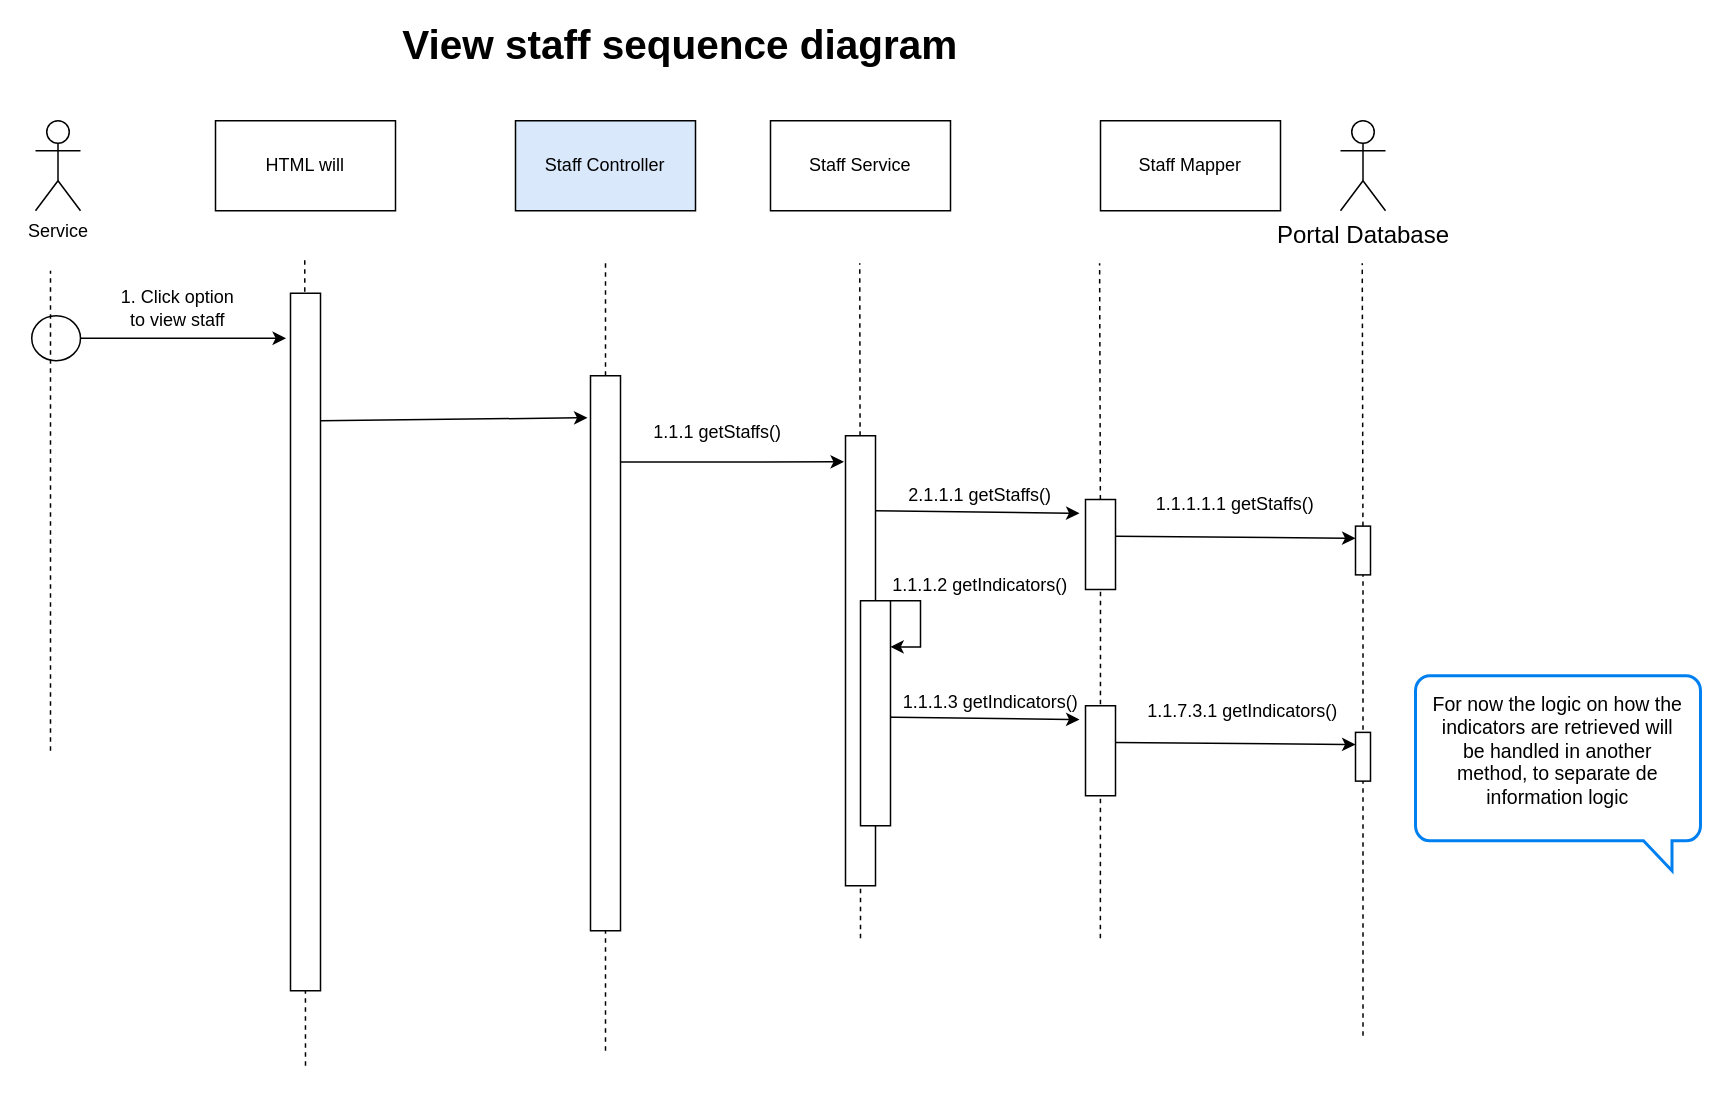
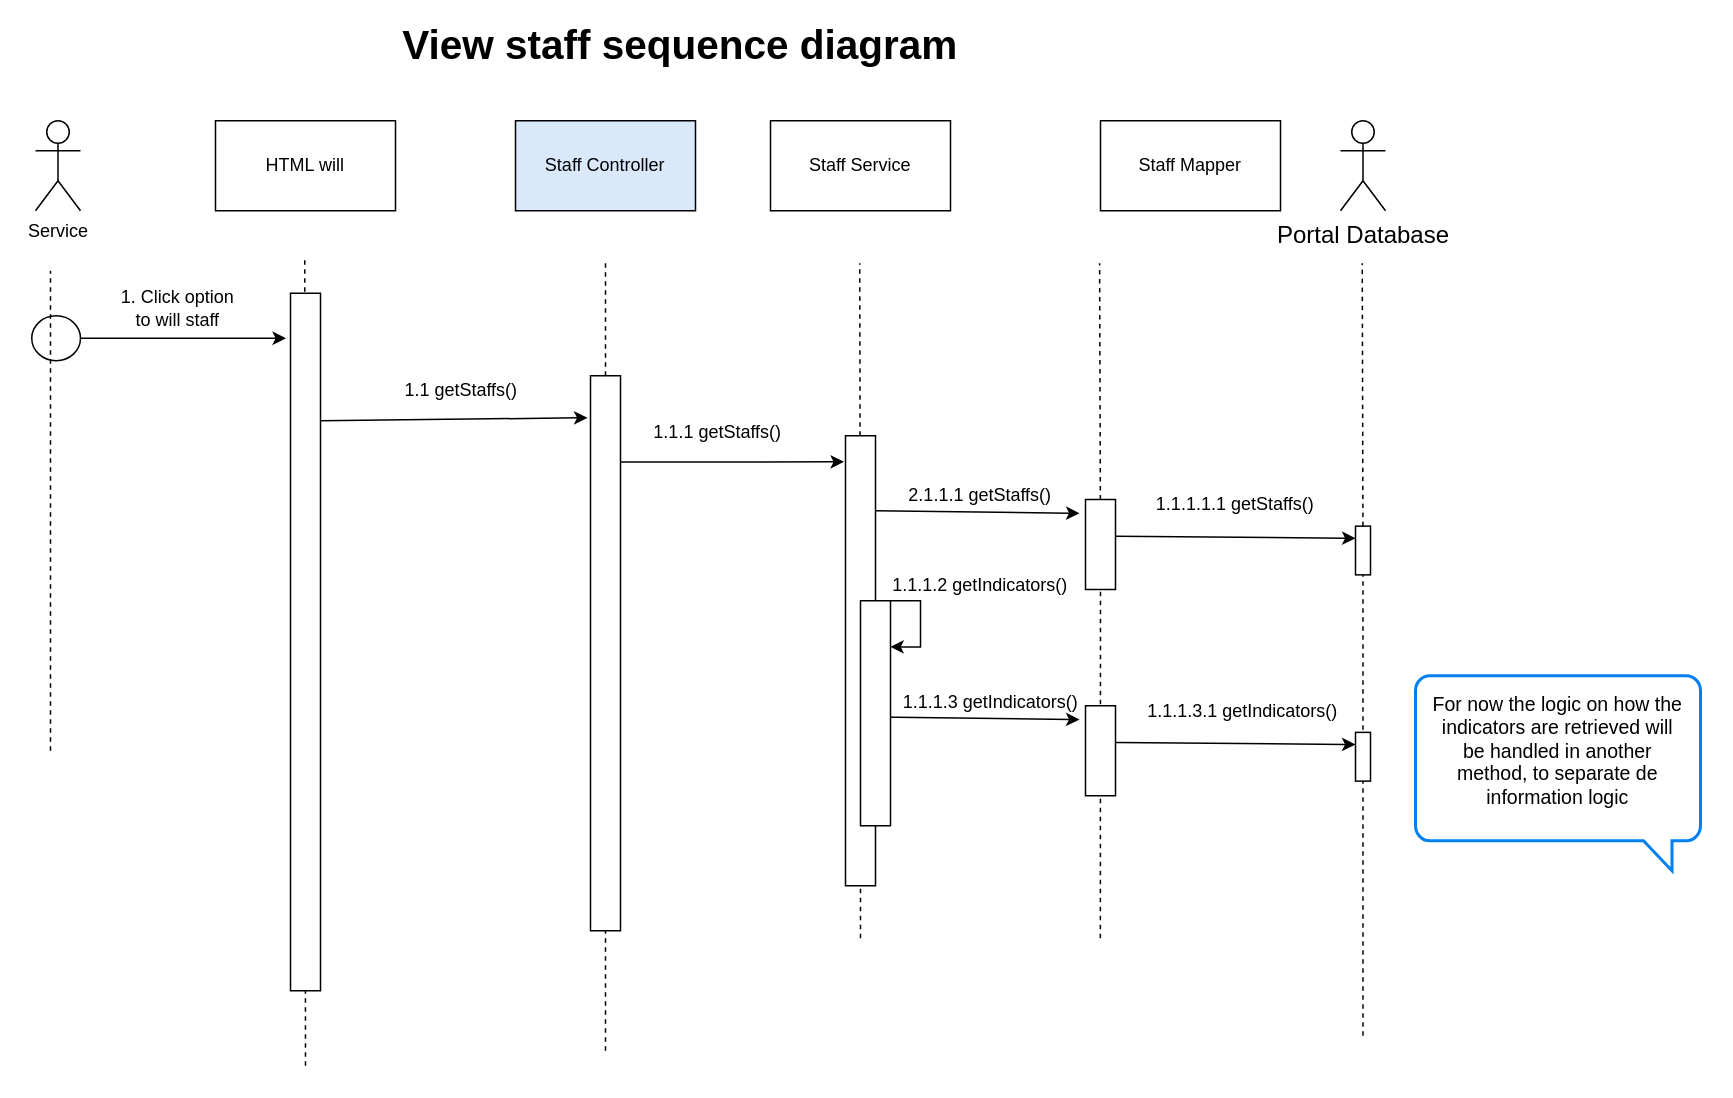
node "1. Click option to view staff": label "1. Click option to view staff" -> "1. Click option to will staff"
node "1.1 getStaffs()": added
node "1.1.7.3.1 getIndicators()": label "1.1.7.3.1 getIndicators()" -> "1.1.1.3.1 getIndicators()"
